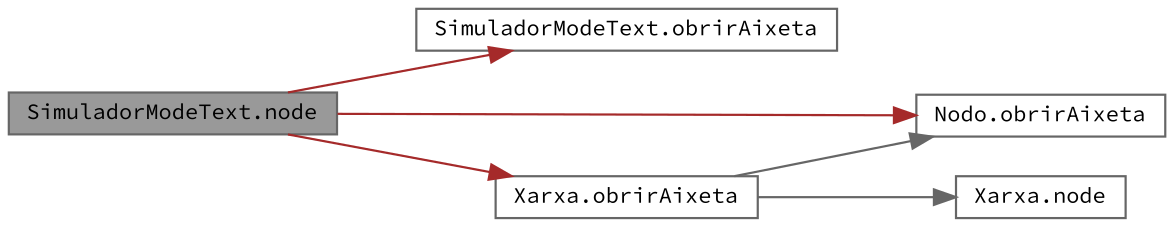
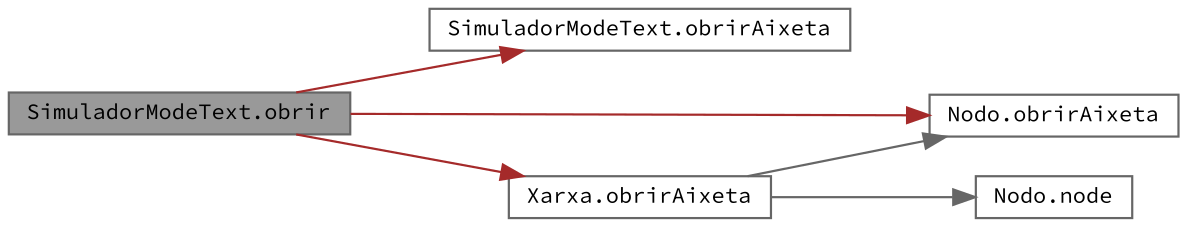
node "SimuladorModeText.node": label "SimuladorModeText.node" -> "SimuladorModeText.obrir"
node "Xarxa.node": label "Xarxa.node" -> "Nodo.node"
